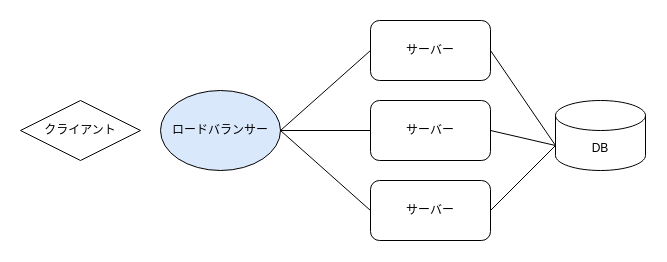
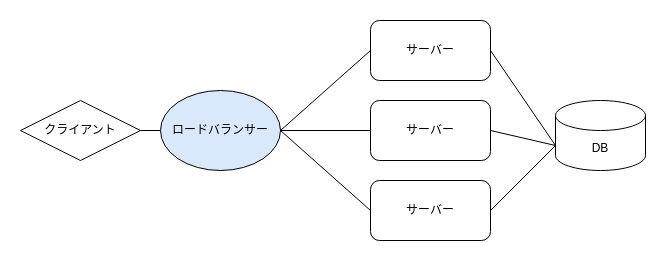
edge "クライアント" -- "ロードバランサー": added
